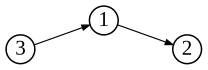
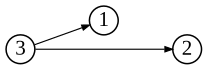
edge "1" -> "2": now "3" -> "2"
